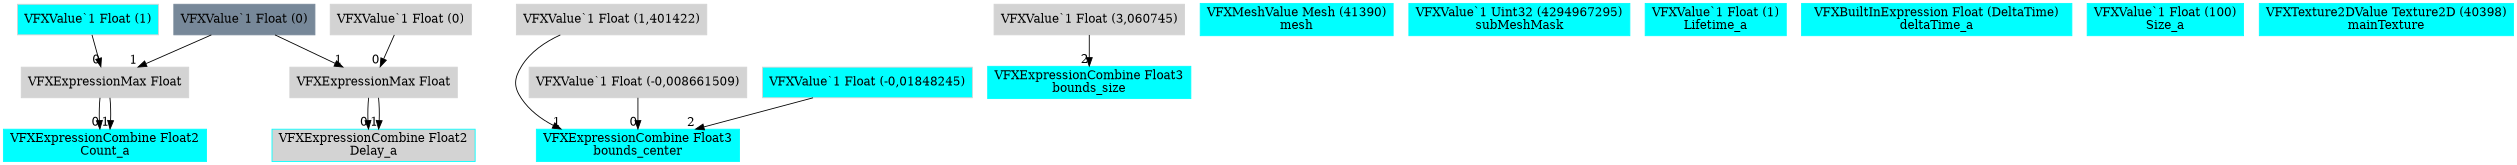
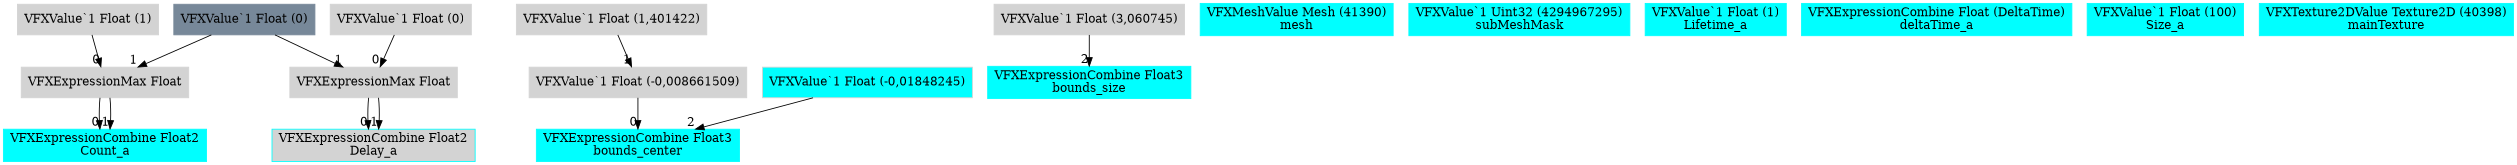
node "VFXValue`1 Float (1)": fillcolor cyan -> lightgray
node "VFXBuiltInExpression Float (DeltaTime) deltaTime_a": label "VFXBuiltInExpression Float (DeltaTime) deltaTime_a" -> "VFXExpressionCombine Float (DeltaTime) deltaTime_a"
edge "VFXValue`1 Float (1,401422)" -> "VFXExpressionCombine Float3 bounds_center": now "VFXValue`1 Float (1,401422)" -> "VFXValue`1 Float (-0,008661509)"
